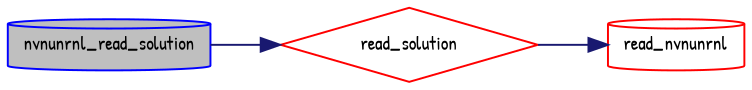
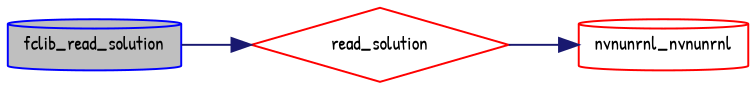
node "nvnunrnl_read_solution": label "nvnunrnl_read_solution" -> "fclib_read_solution"
node "read_nvnunrnl": label "read_nvnunrnl" -> "nvnunrnl_nvnunrnl"
